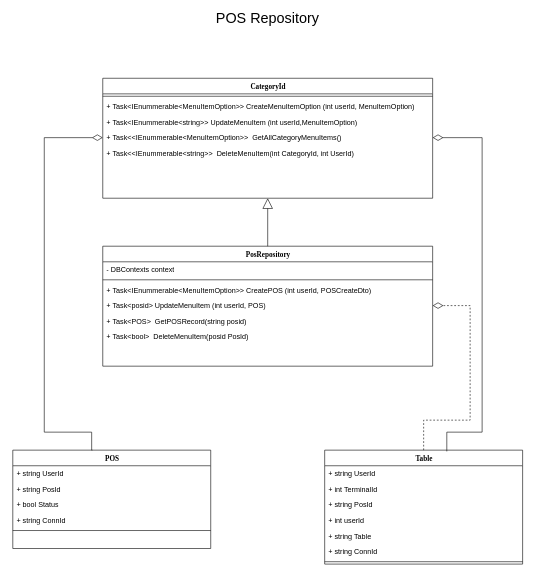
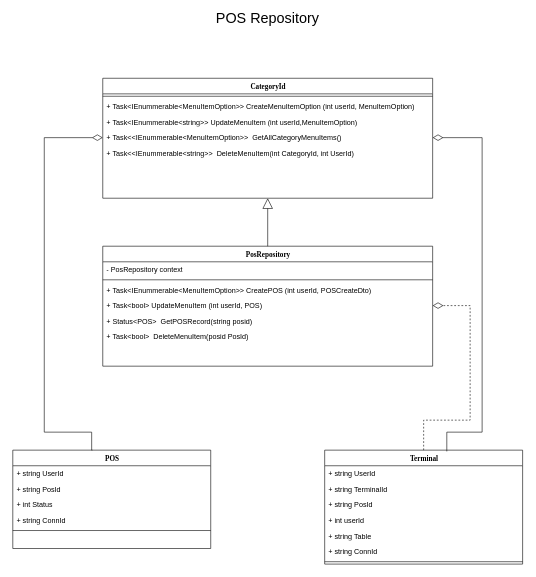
node "- DBContexts context": label "- DBContexts context" -> "- PosRepository context"
node "+ Task<posid> UpdateMenuItem (int userId, POS)": label "+ Task<posid> UpdateMenuItem (int userId, POS)" -> "+ Task<bool> UpdateMenuItem (int userId, POS)"
node "+ Task<POS> GetPOSRecord(string posid)": label "+ Task<POS> GetPOSRecord(string posid)" -> "+ Status<POS> GetPOSRecord(string posid)"
node "Table": label "Table" -> "Terminal"
node "+ int TerminalId": label "+ int TerminalId" -> "+ string TerminalId"
node "+ bool Status": label "+ bool Status" -> "+ int Status"
